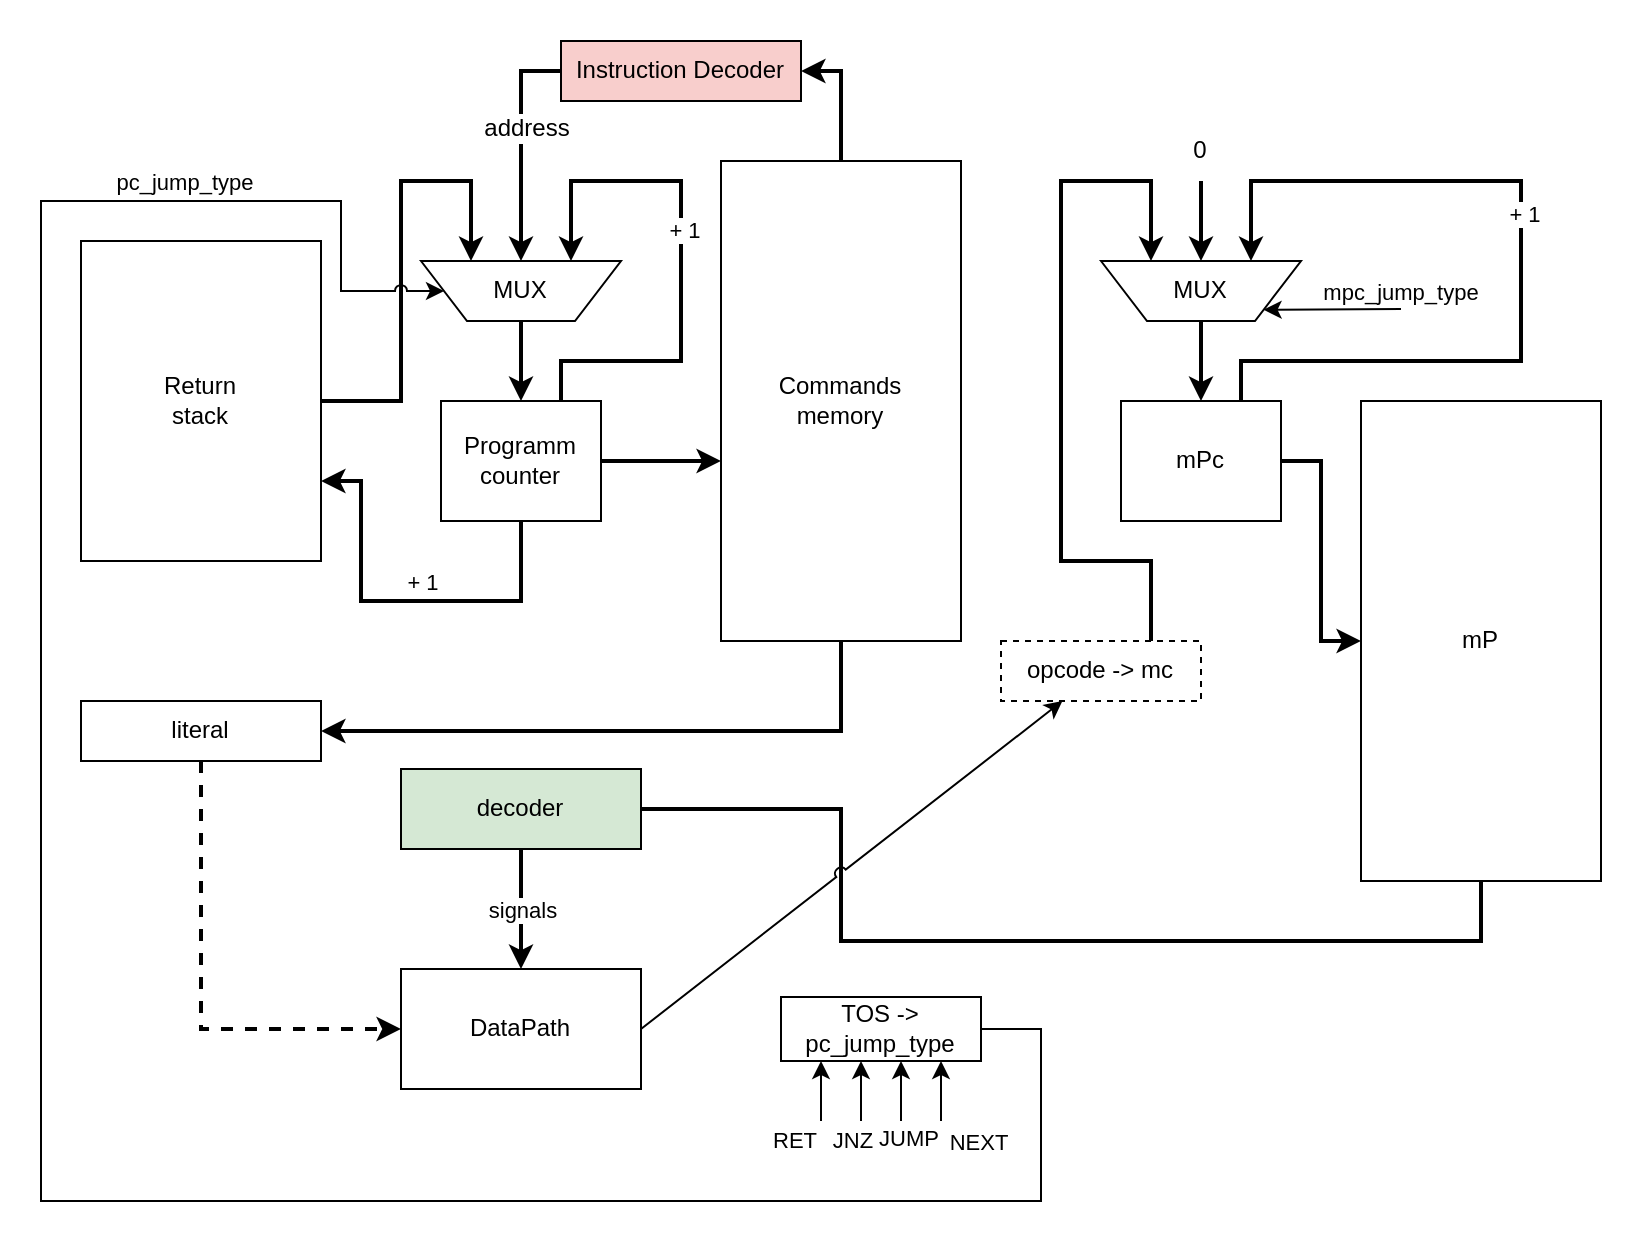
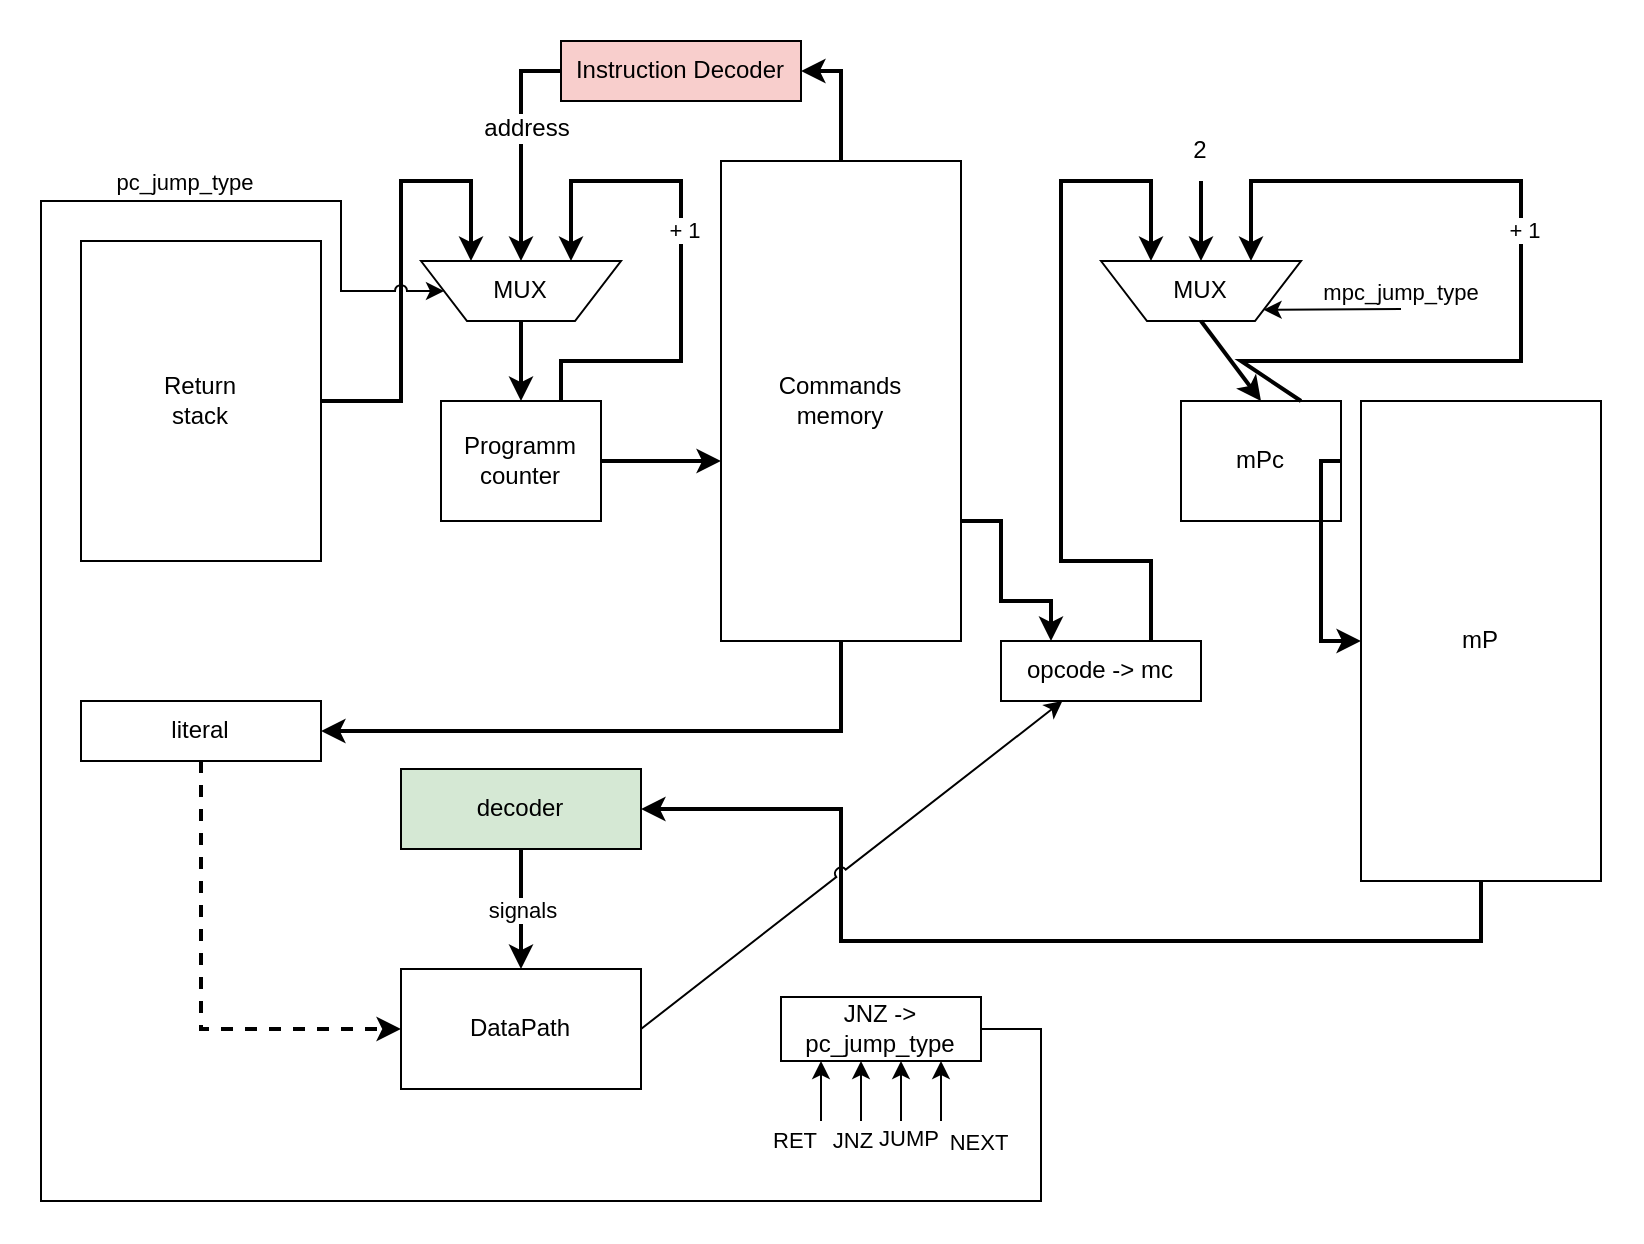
node "0": label "0" -> "2"
node "mPc": moved (1201, 461) -> (1261, 461)
edge "Commands memory" -> "opcode -> mc": added
edge "Programm counter" -> "Return stack": removed, label "+ 1"
node "opcode -> mc": style dashed -> solid
edge "mP" -- "decoder": arrowhead none -> classic
node "TOS -> pc_jump_type": label "TOS -> pc_jump_type" -> "JNZ -> pc_jump_type"
